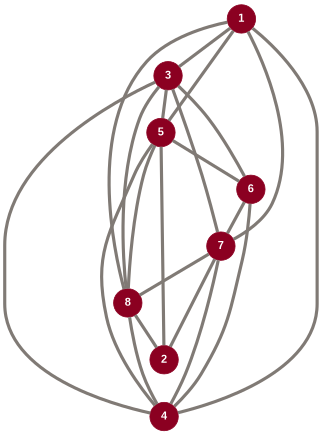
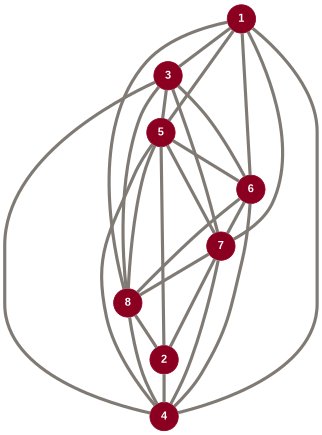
edge "1" -- "6": added
edge "5" -- "7": added
edge "6" -- "8": added
edge "2" -- "4": added
